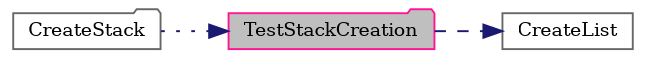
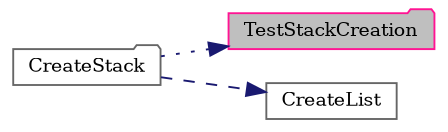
edge "TestStackCreation" -> "CreateList": now "CreateStack" -> "CreateList"
